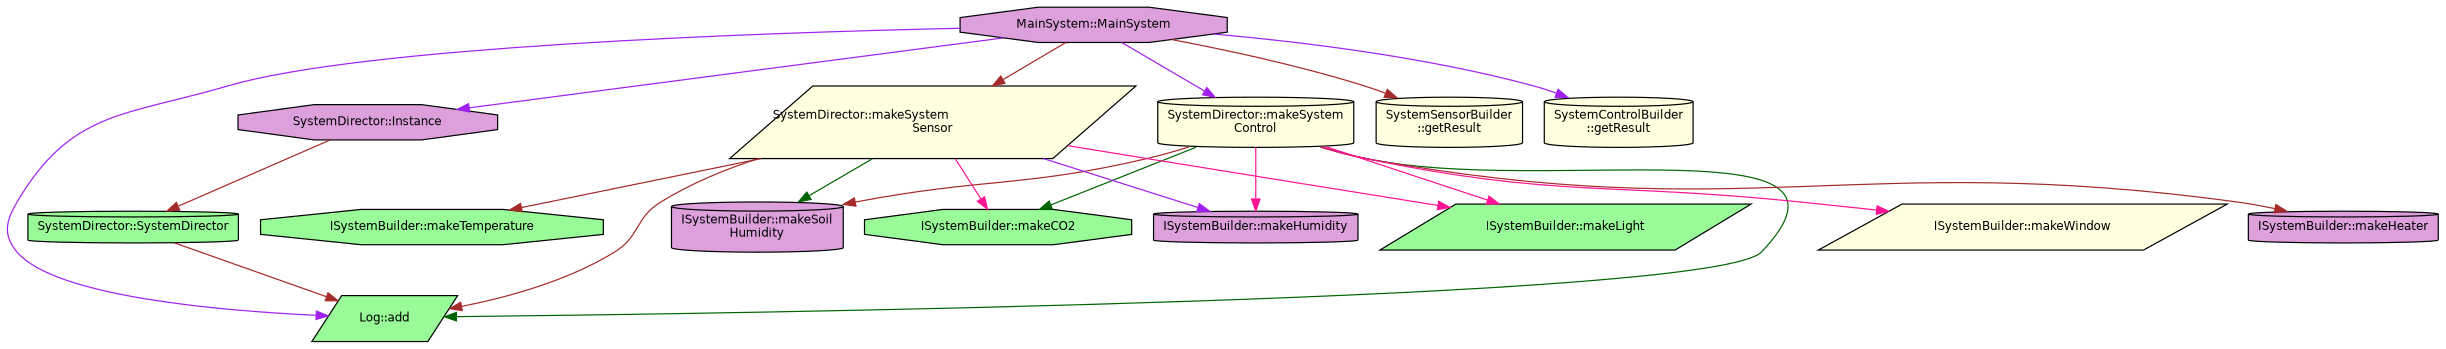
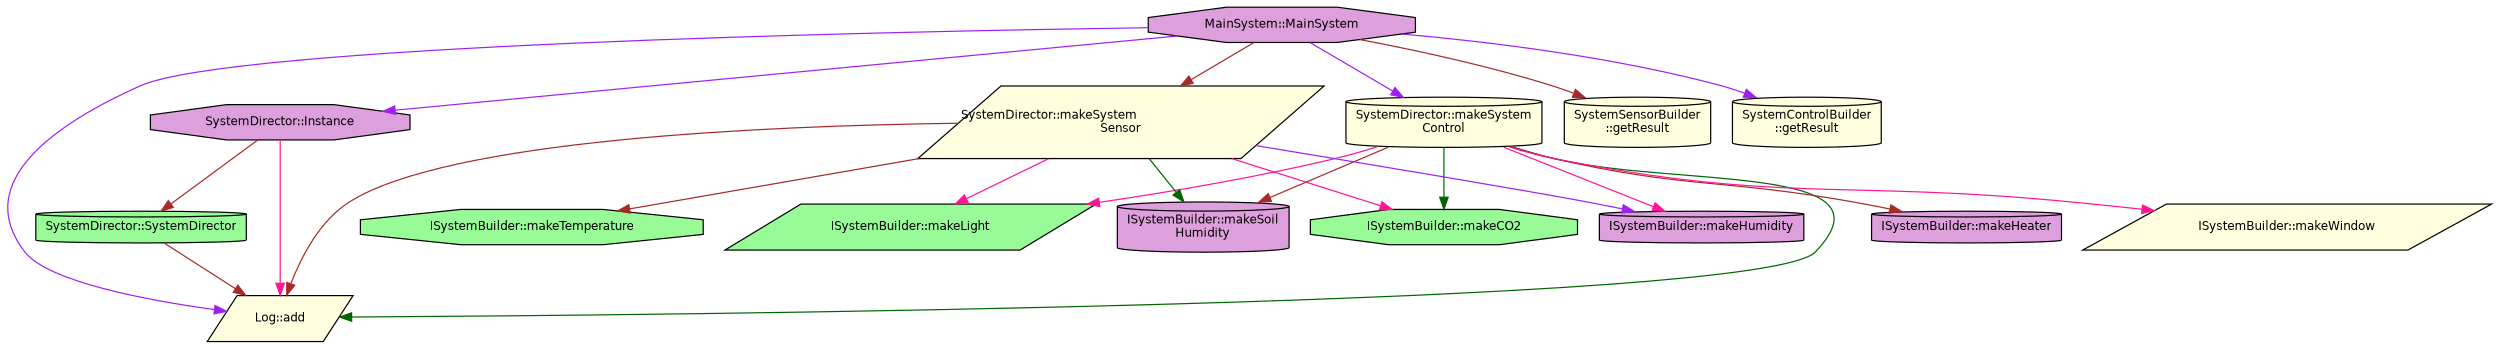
edge "SystemDirector::Instance" -> "Log::add": added
node "Log::add": fillcolor palegreen -> lightyellow
